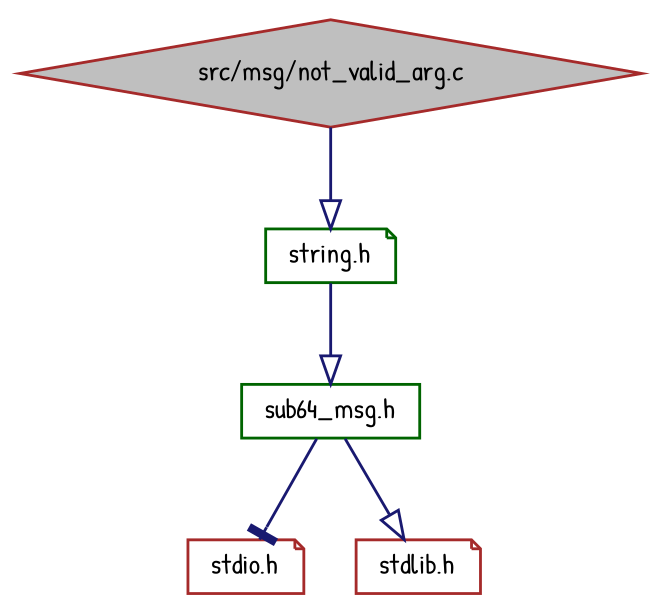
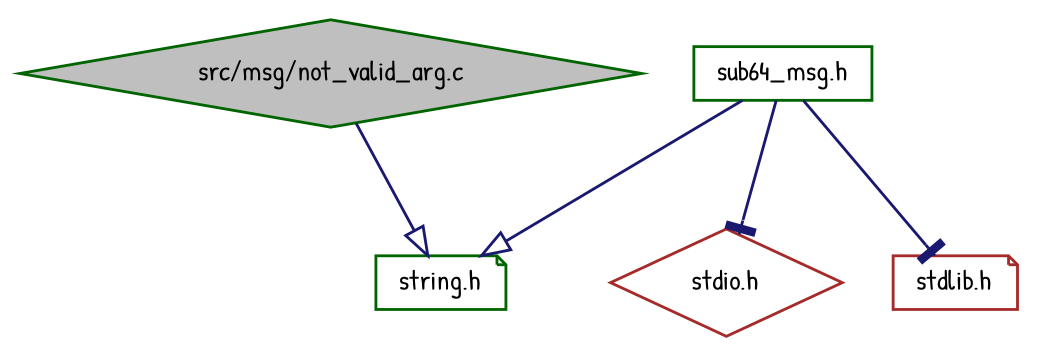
node "src/msg/not_valid_arg.c": color brown -> darkgreen
edge "string.h" -> "sub64_msg.h": reversed
edge "sub64_msg.h" -> "stdlib.h": arrowhead onormal -> tee
node "stdio.h": shape note -> diamond
